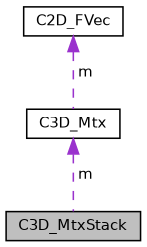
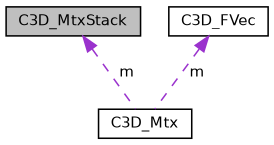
node "C2D_FVec": label "C2D_FVec" -> "C3D_FVec"
edge "C3D_MtxStack" -> "C3D_Mtx": reversed
